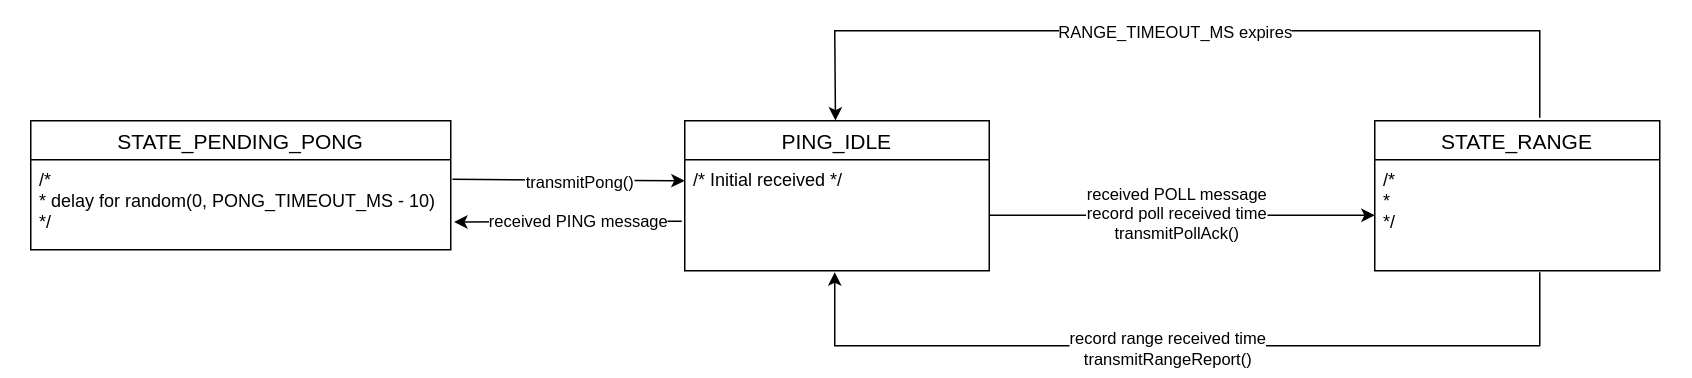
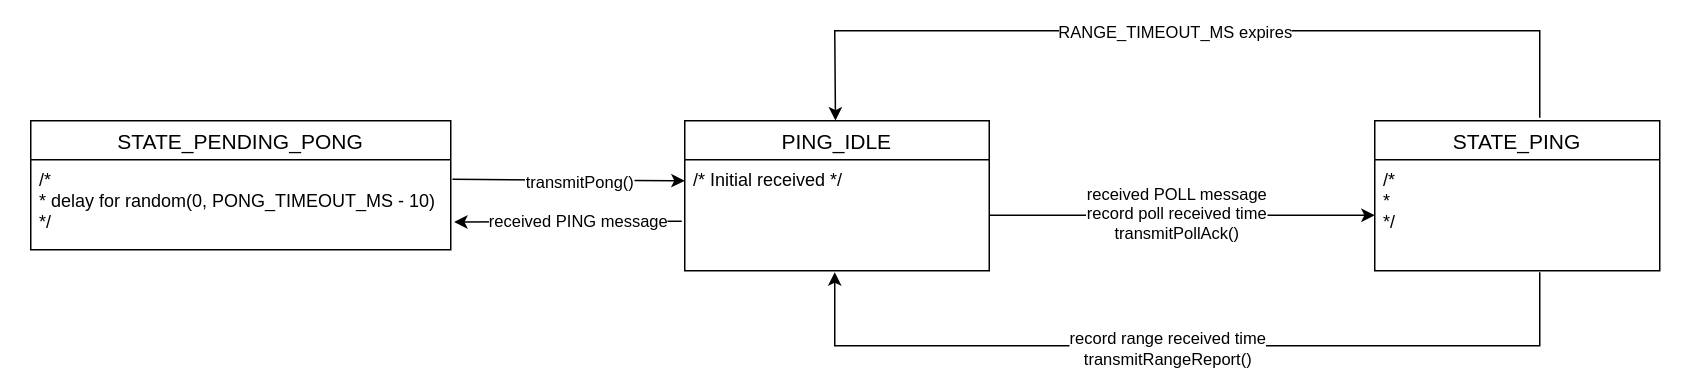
node "STATE_RANGE": label "STATE_RANGE" -> "STATE_PING"
